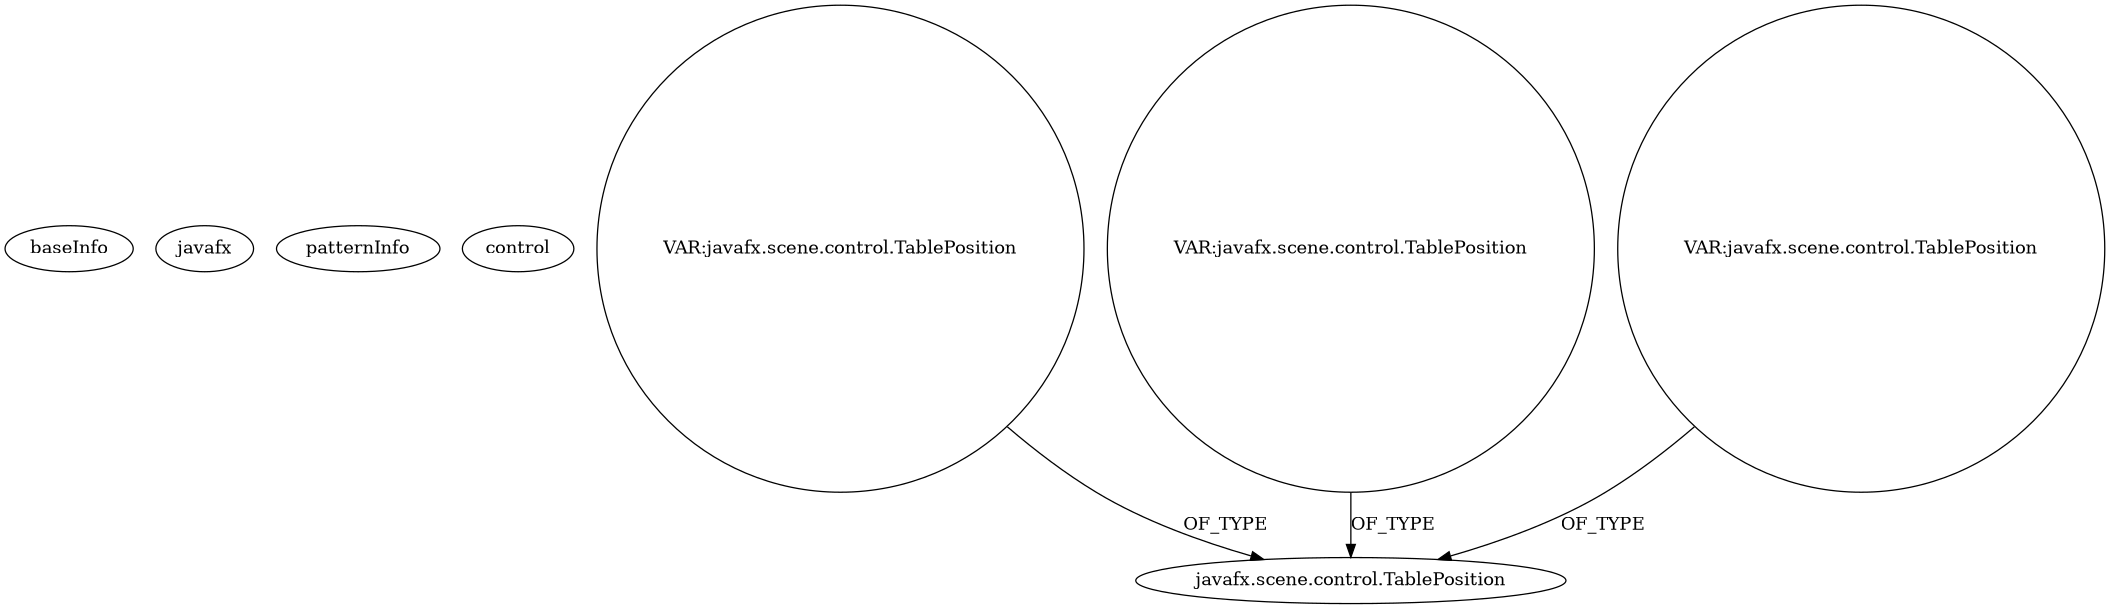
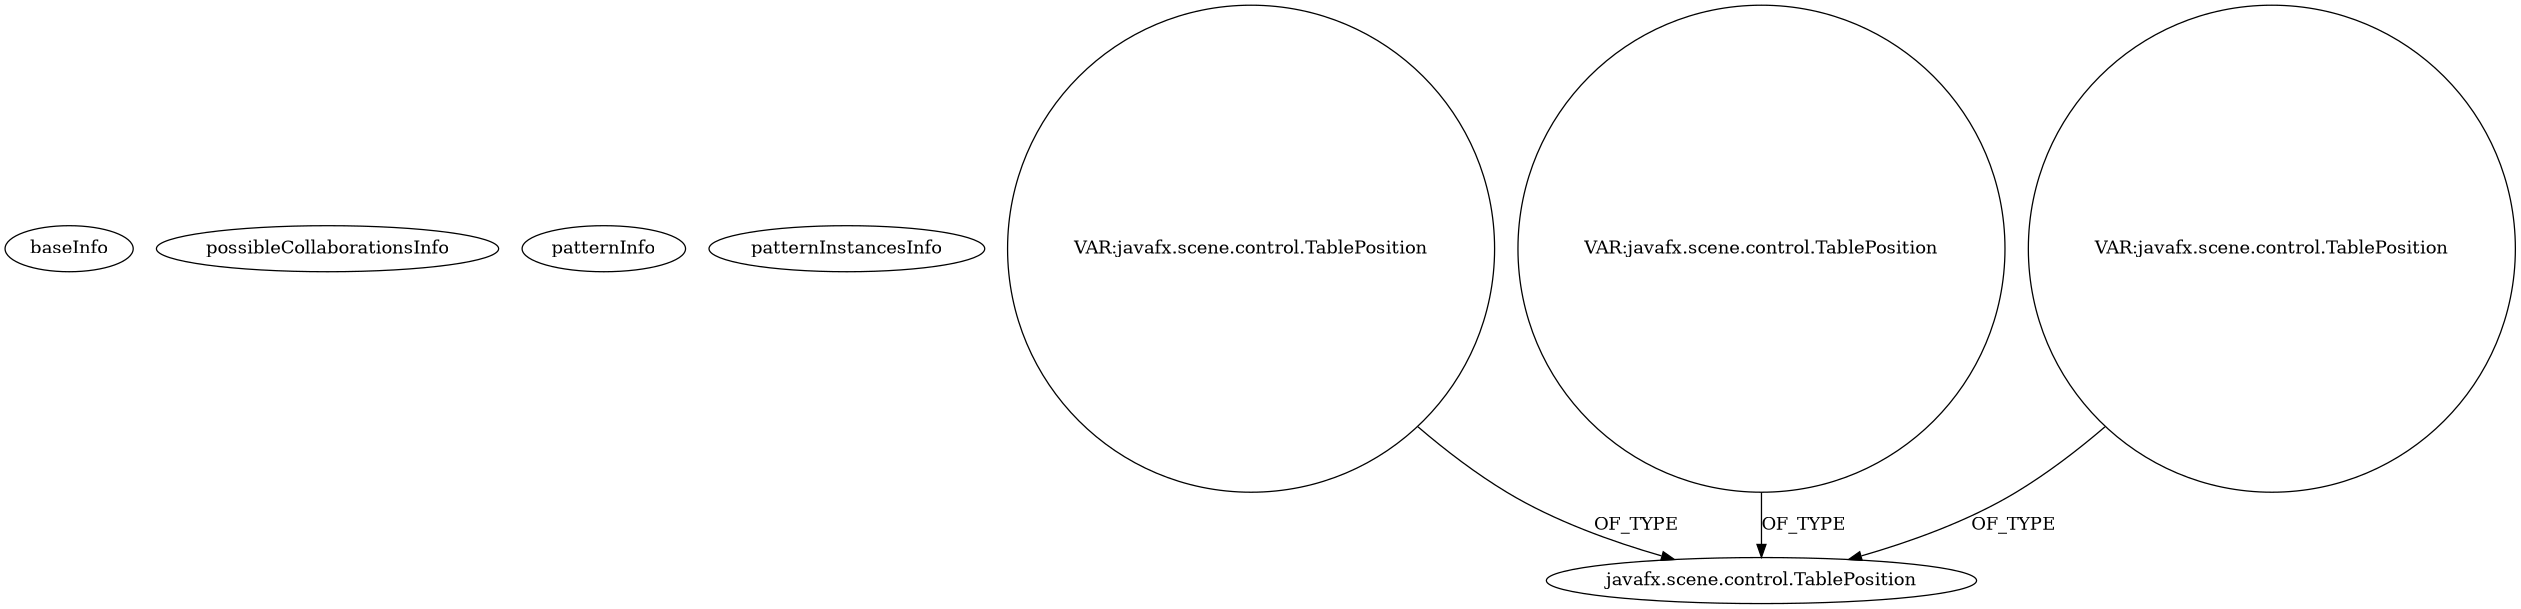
node "javafx": label "javafx" -> "possibleCollaborationsInfo"
node "control": label "control" -> "patternInstancesInfo"
